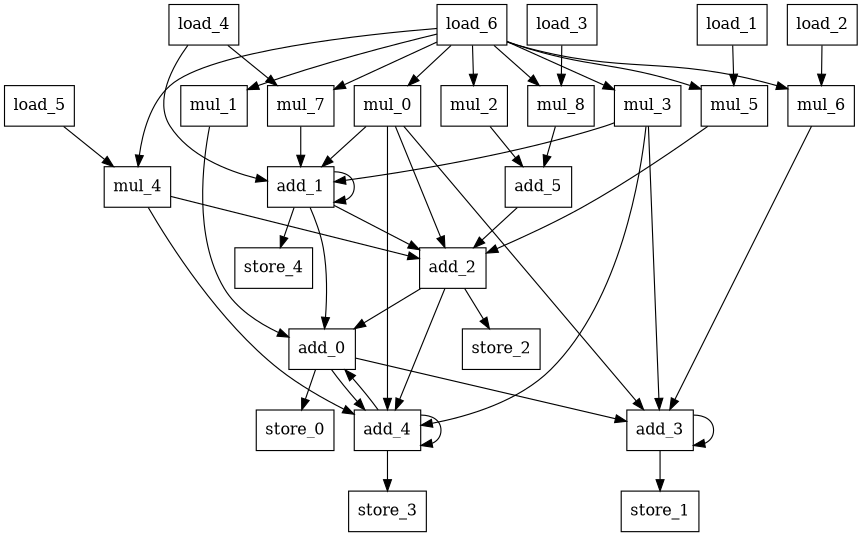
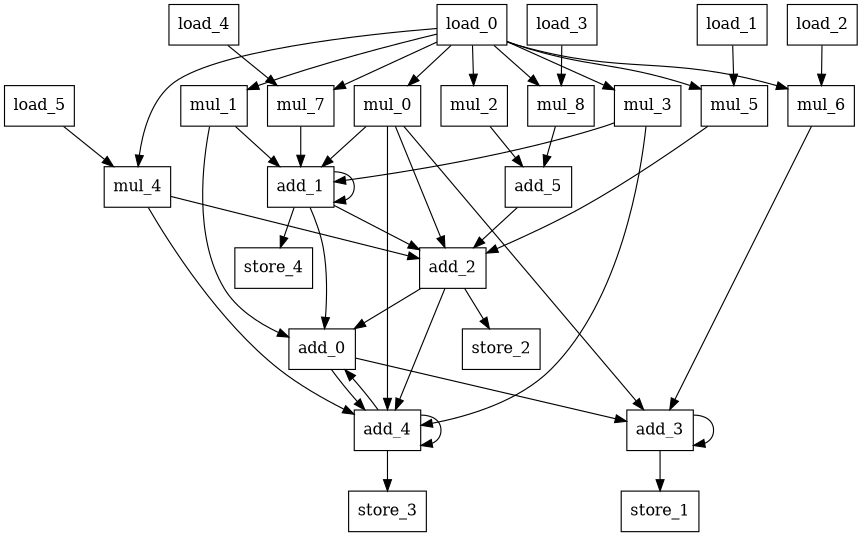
node "load_6": label "load_6" -> "load_0"
edge "load_4" -> "add_1": now "mul_1" -> "add_1"
edge "mul_3" -> "add_3": removed
node "store_0": removed
